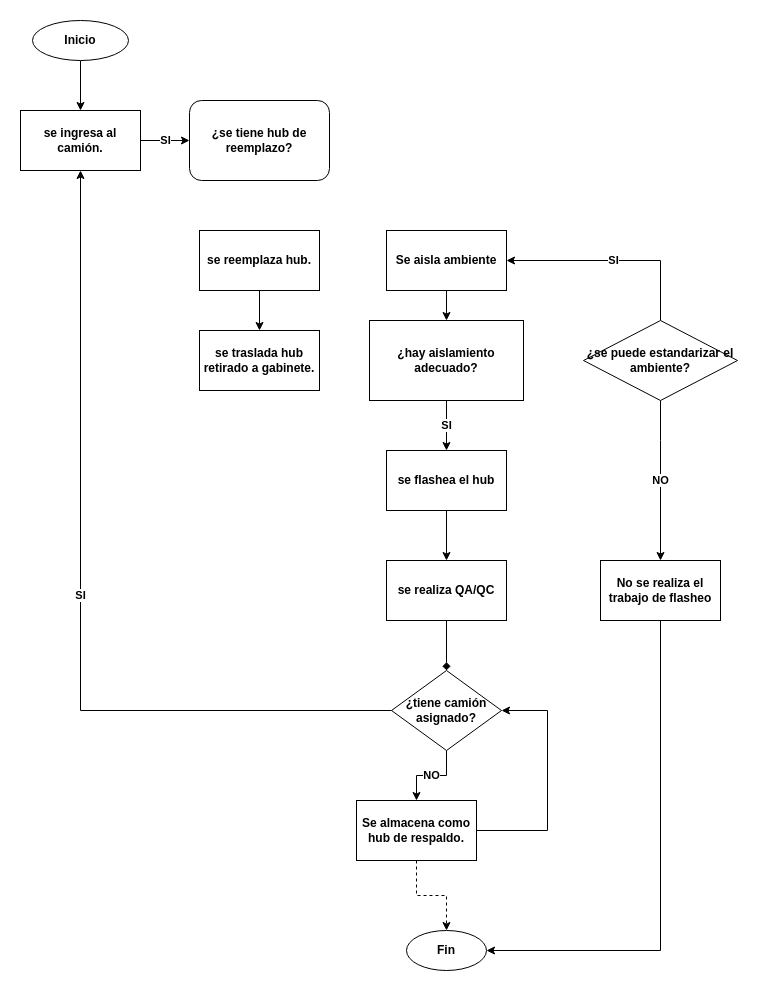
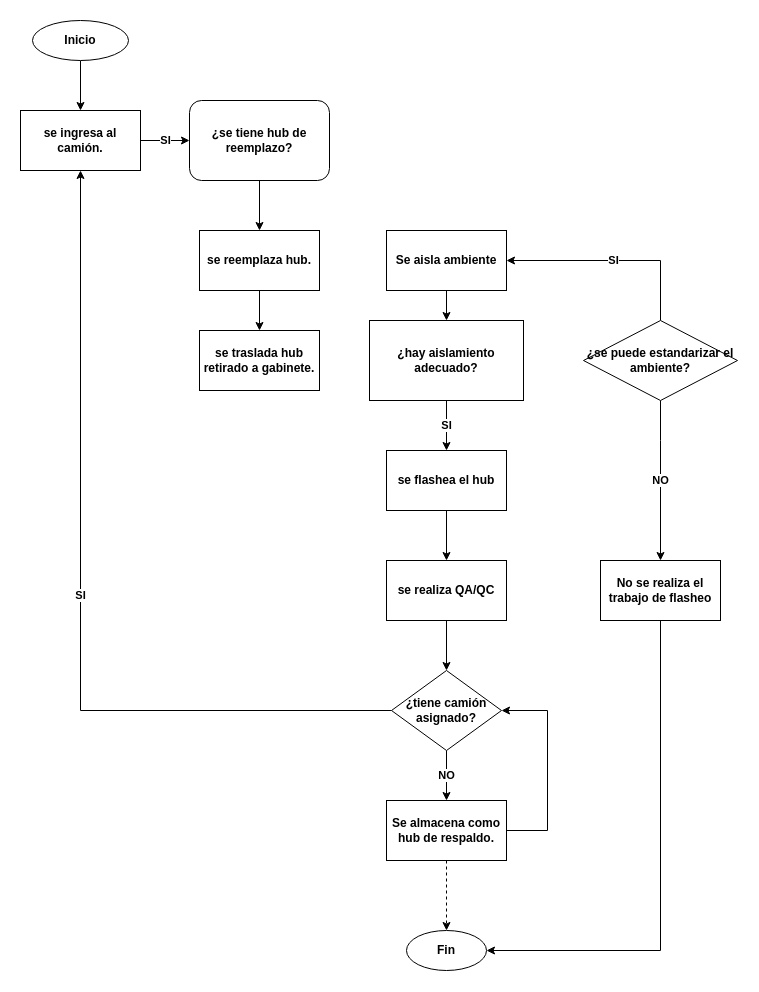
edge "¿se tiene hub de reemplazo?" -> "se reemplaza hub.": added
edge "se realiza QA/QC" -> "¿tiene camión asignado?": arrowhead diamond -> classic
node "Se almacena como hub de respaldo.": moved (417, 831) -> (447, 831)
